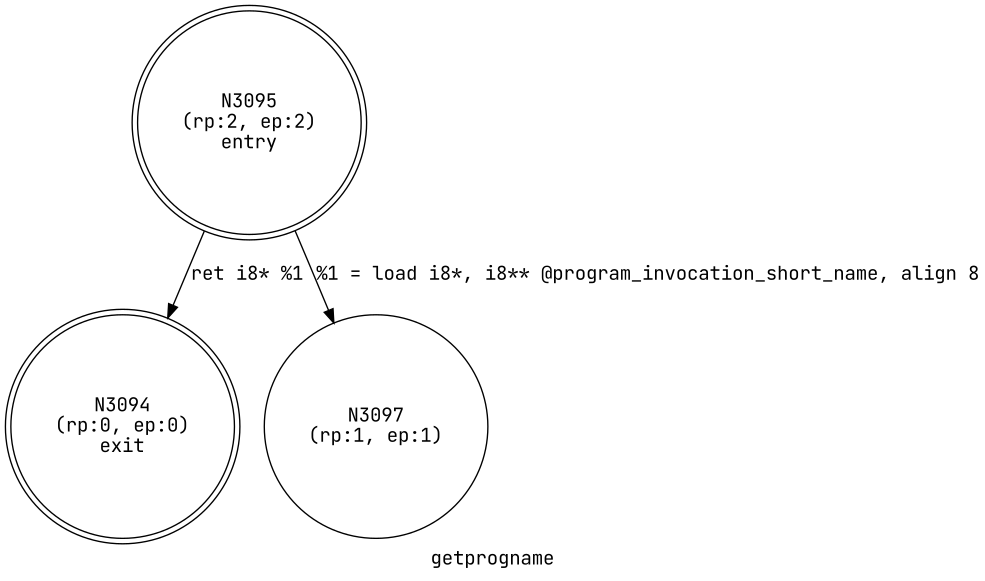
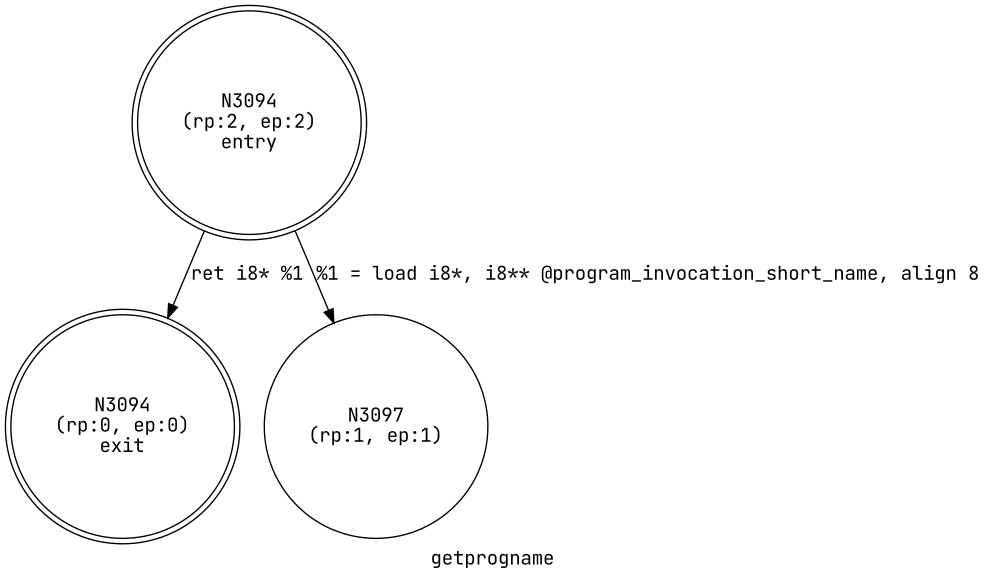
node "N3095 (rp:2, ep:2) entry": label "N3095 (rp:2, ep:2) entry" -> "N3094 (rp:2, ep:2) entry"
